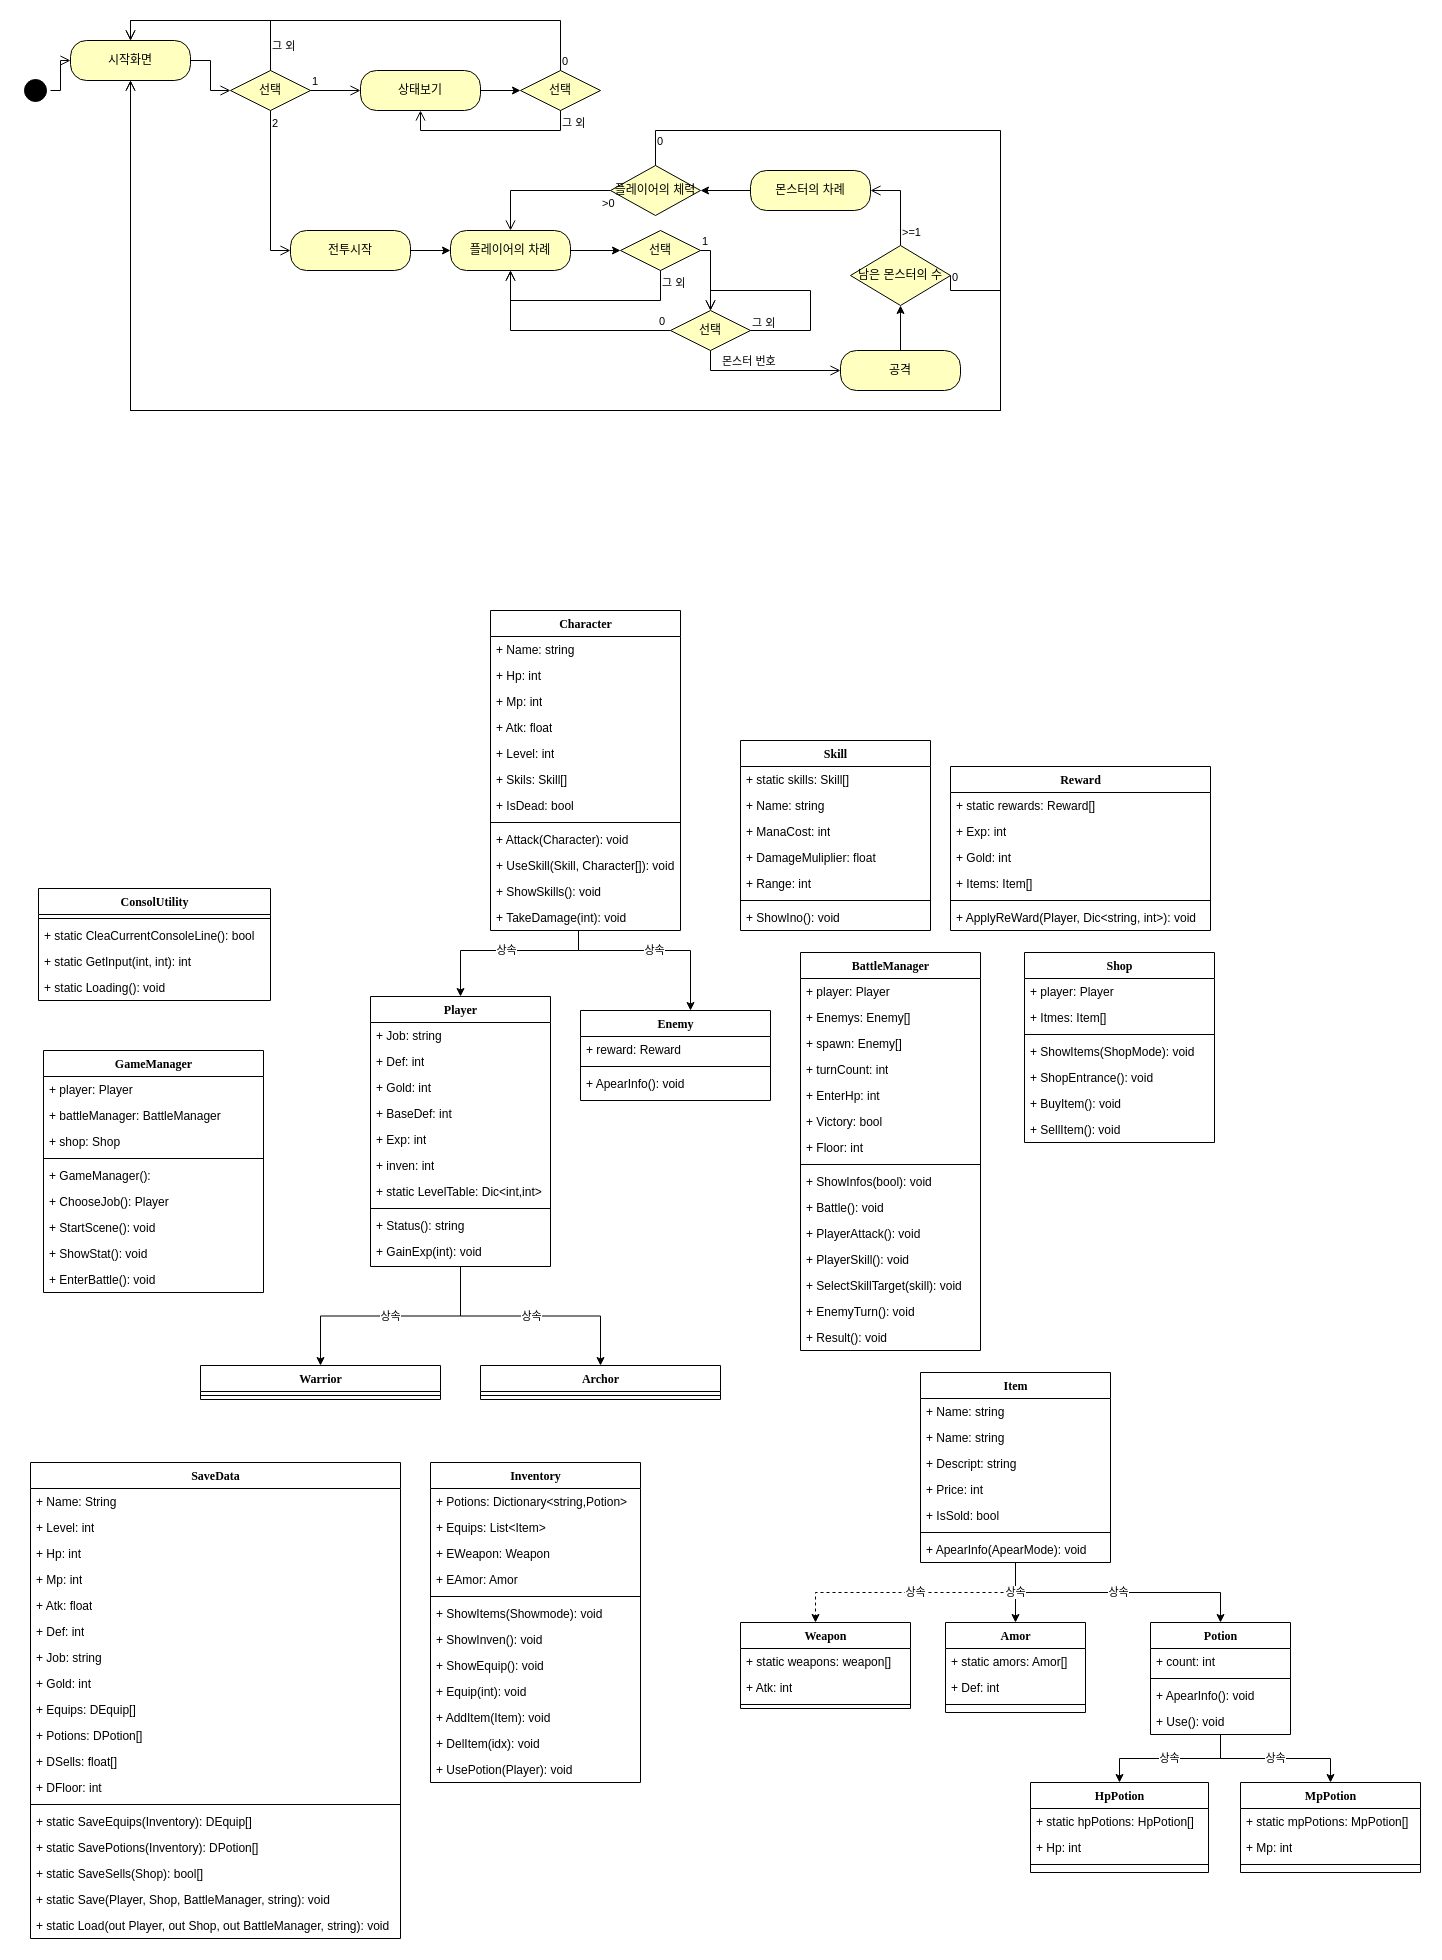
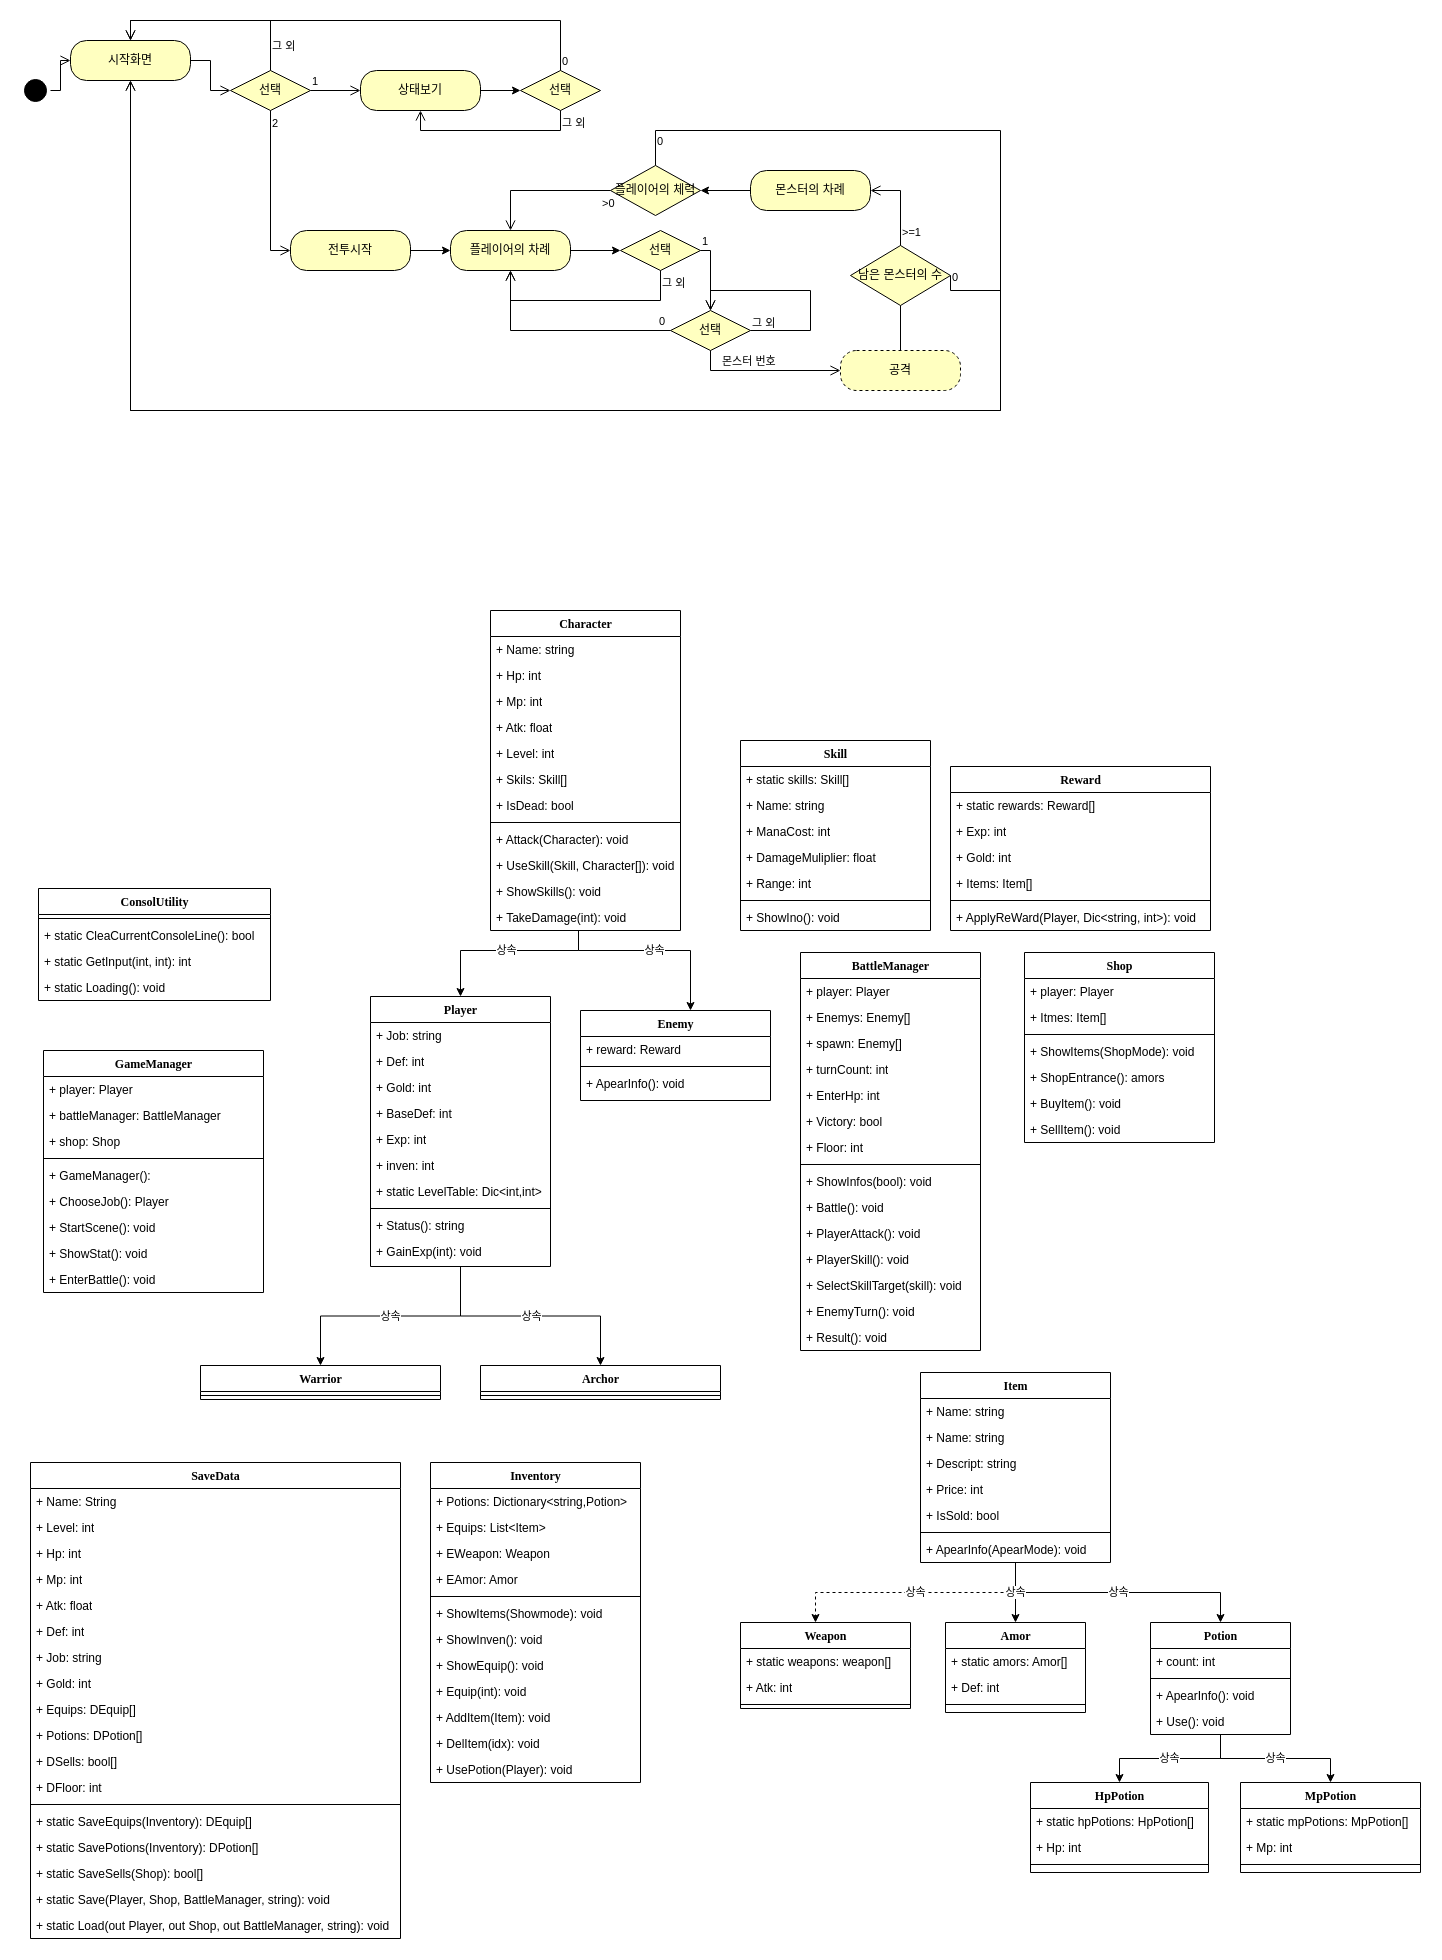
edge "공격" -> "남은 몬스터의 수": arrowhead classic -> none
node "공격": style solid -> dashed
node "+ ShopEntrance(): void": label "+ ShopEntrance(): void" -> "+ ShopEntrance(): amors"
node "+ DSells: float[]": label "+ DSells: float[]" -> "+ DSells: bool[]"
